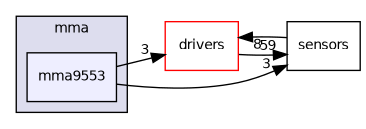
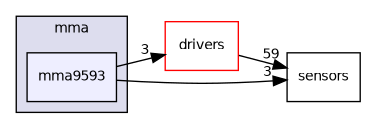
edge "sensors" -> "drivers": removed
node "mma9553": label "mma9553" -> "mma9593"
